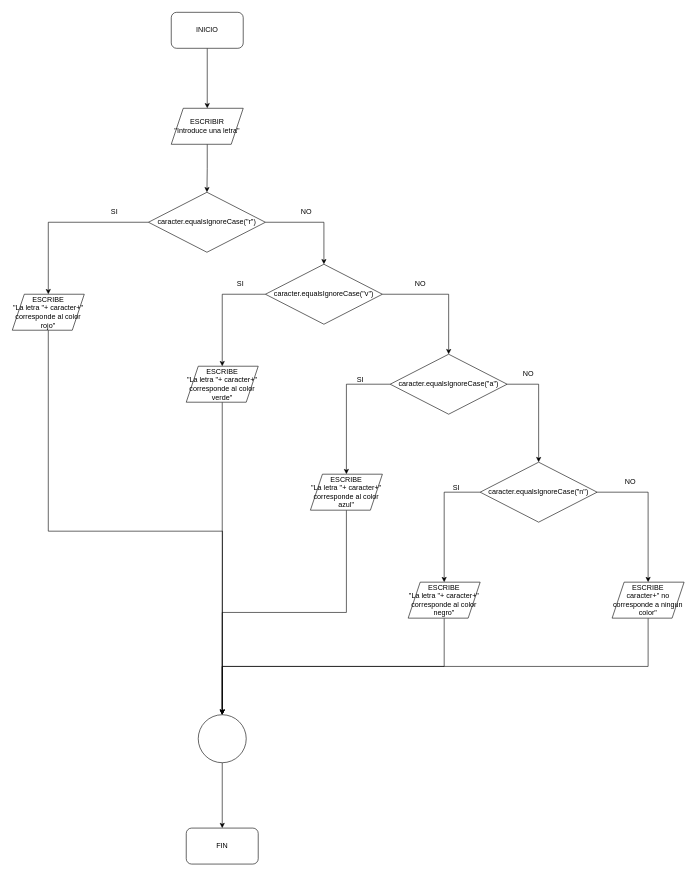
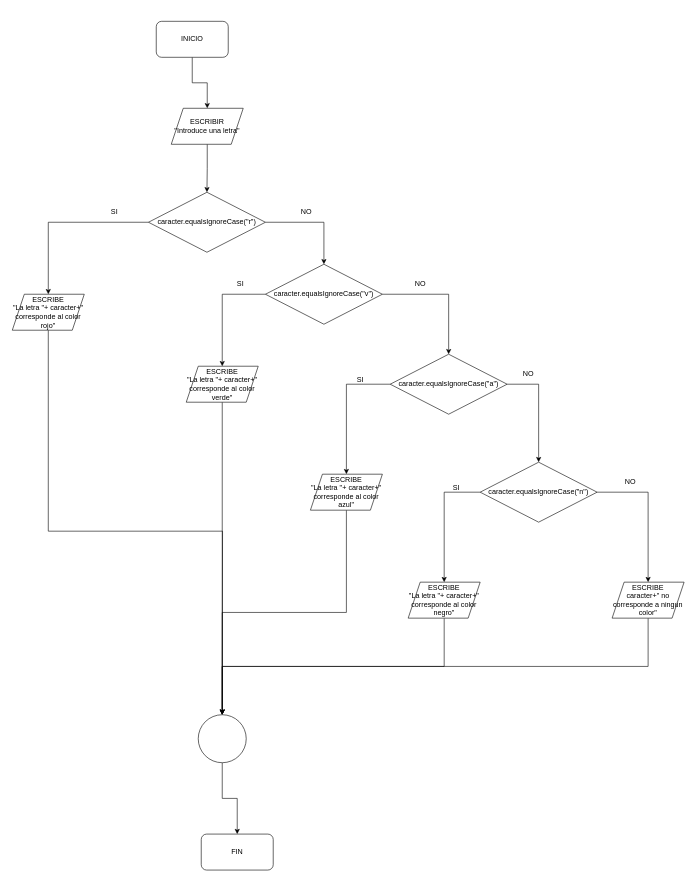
node "INICIO": moved (207, 30) -> (192, 39)
node "FIN": moved (222, 846) -> (237, 852)
